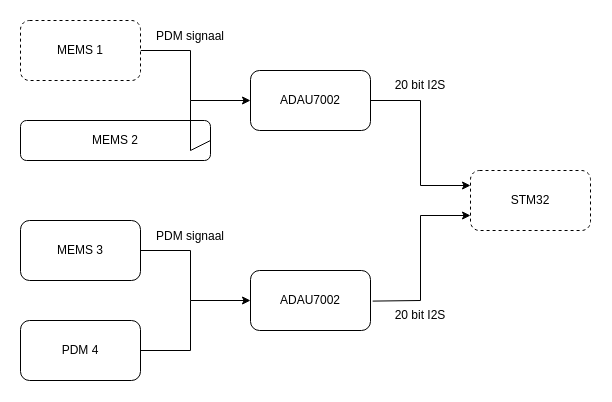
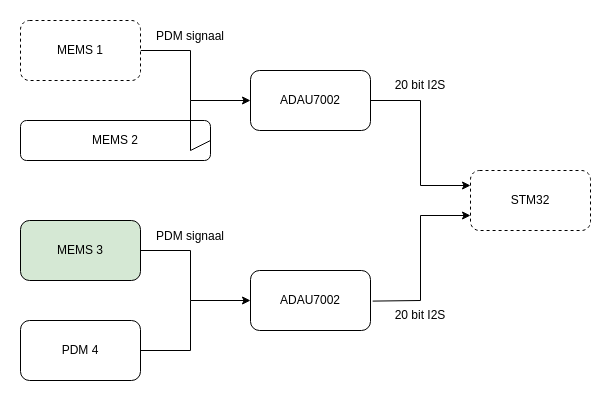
node "MEMS 3": fillcolor #ffffff -> #d5e8d4
